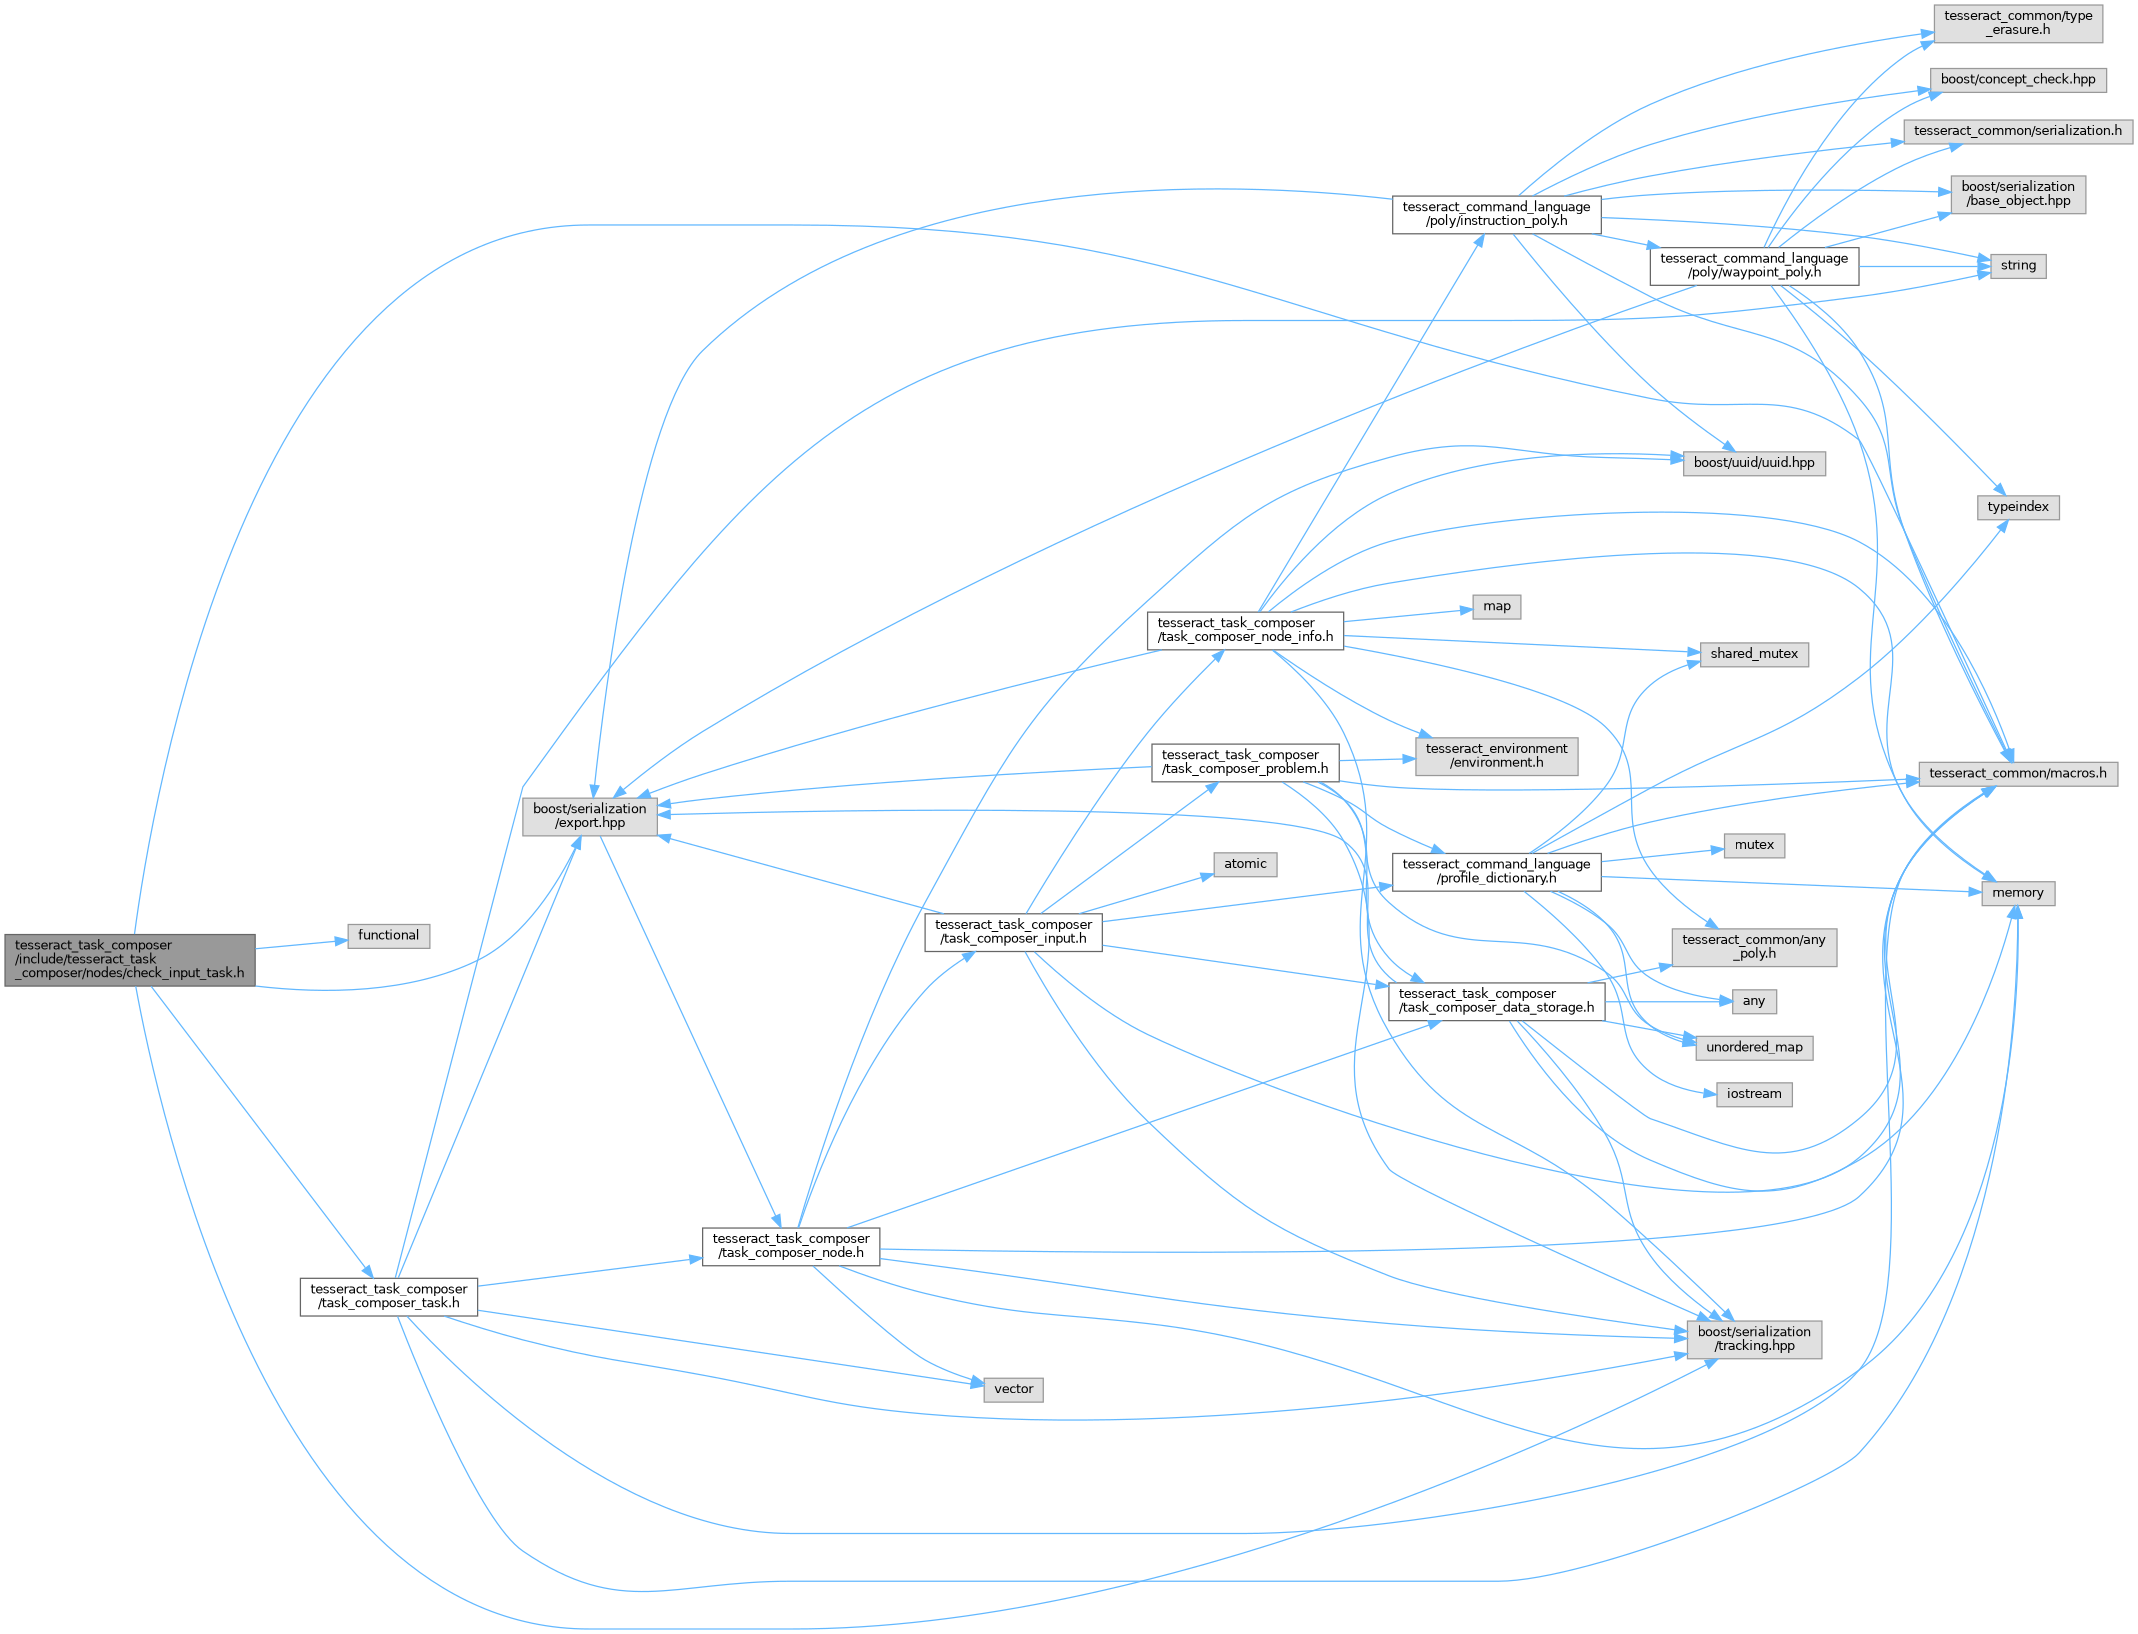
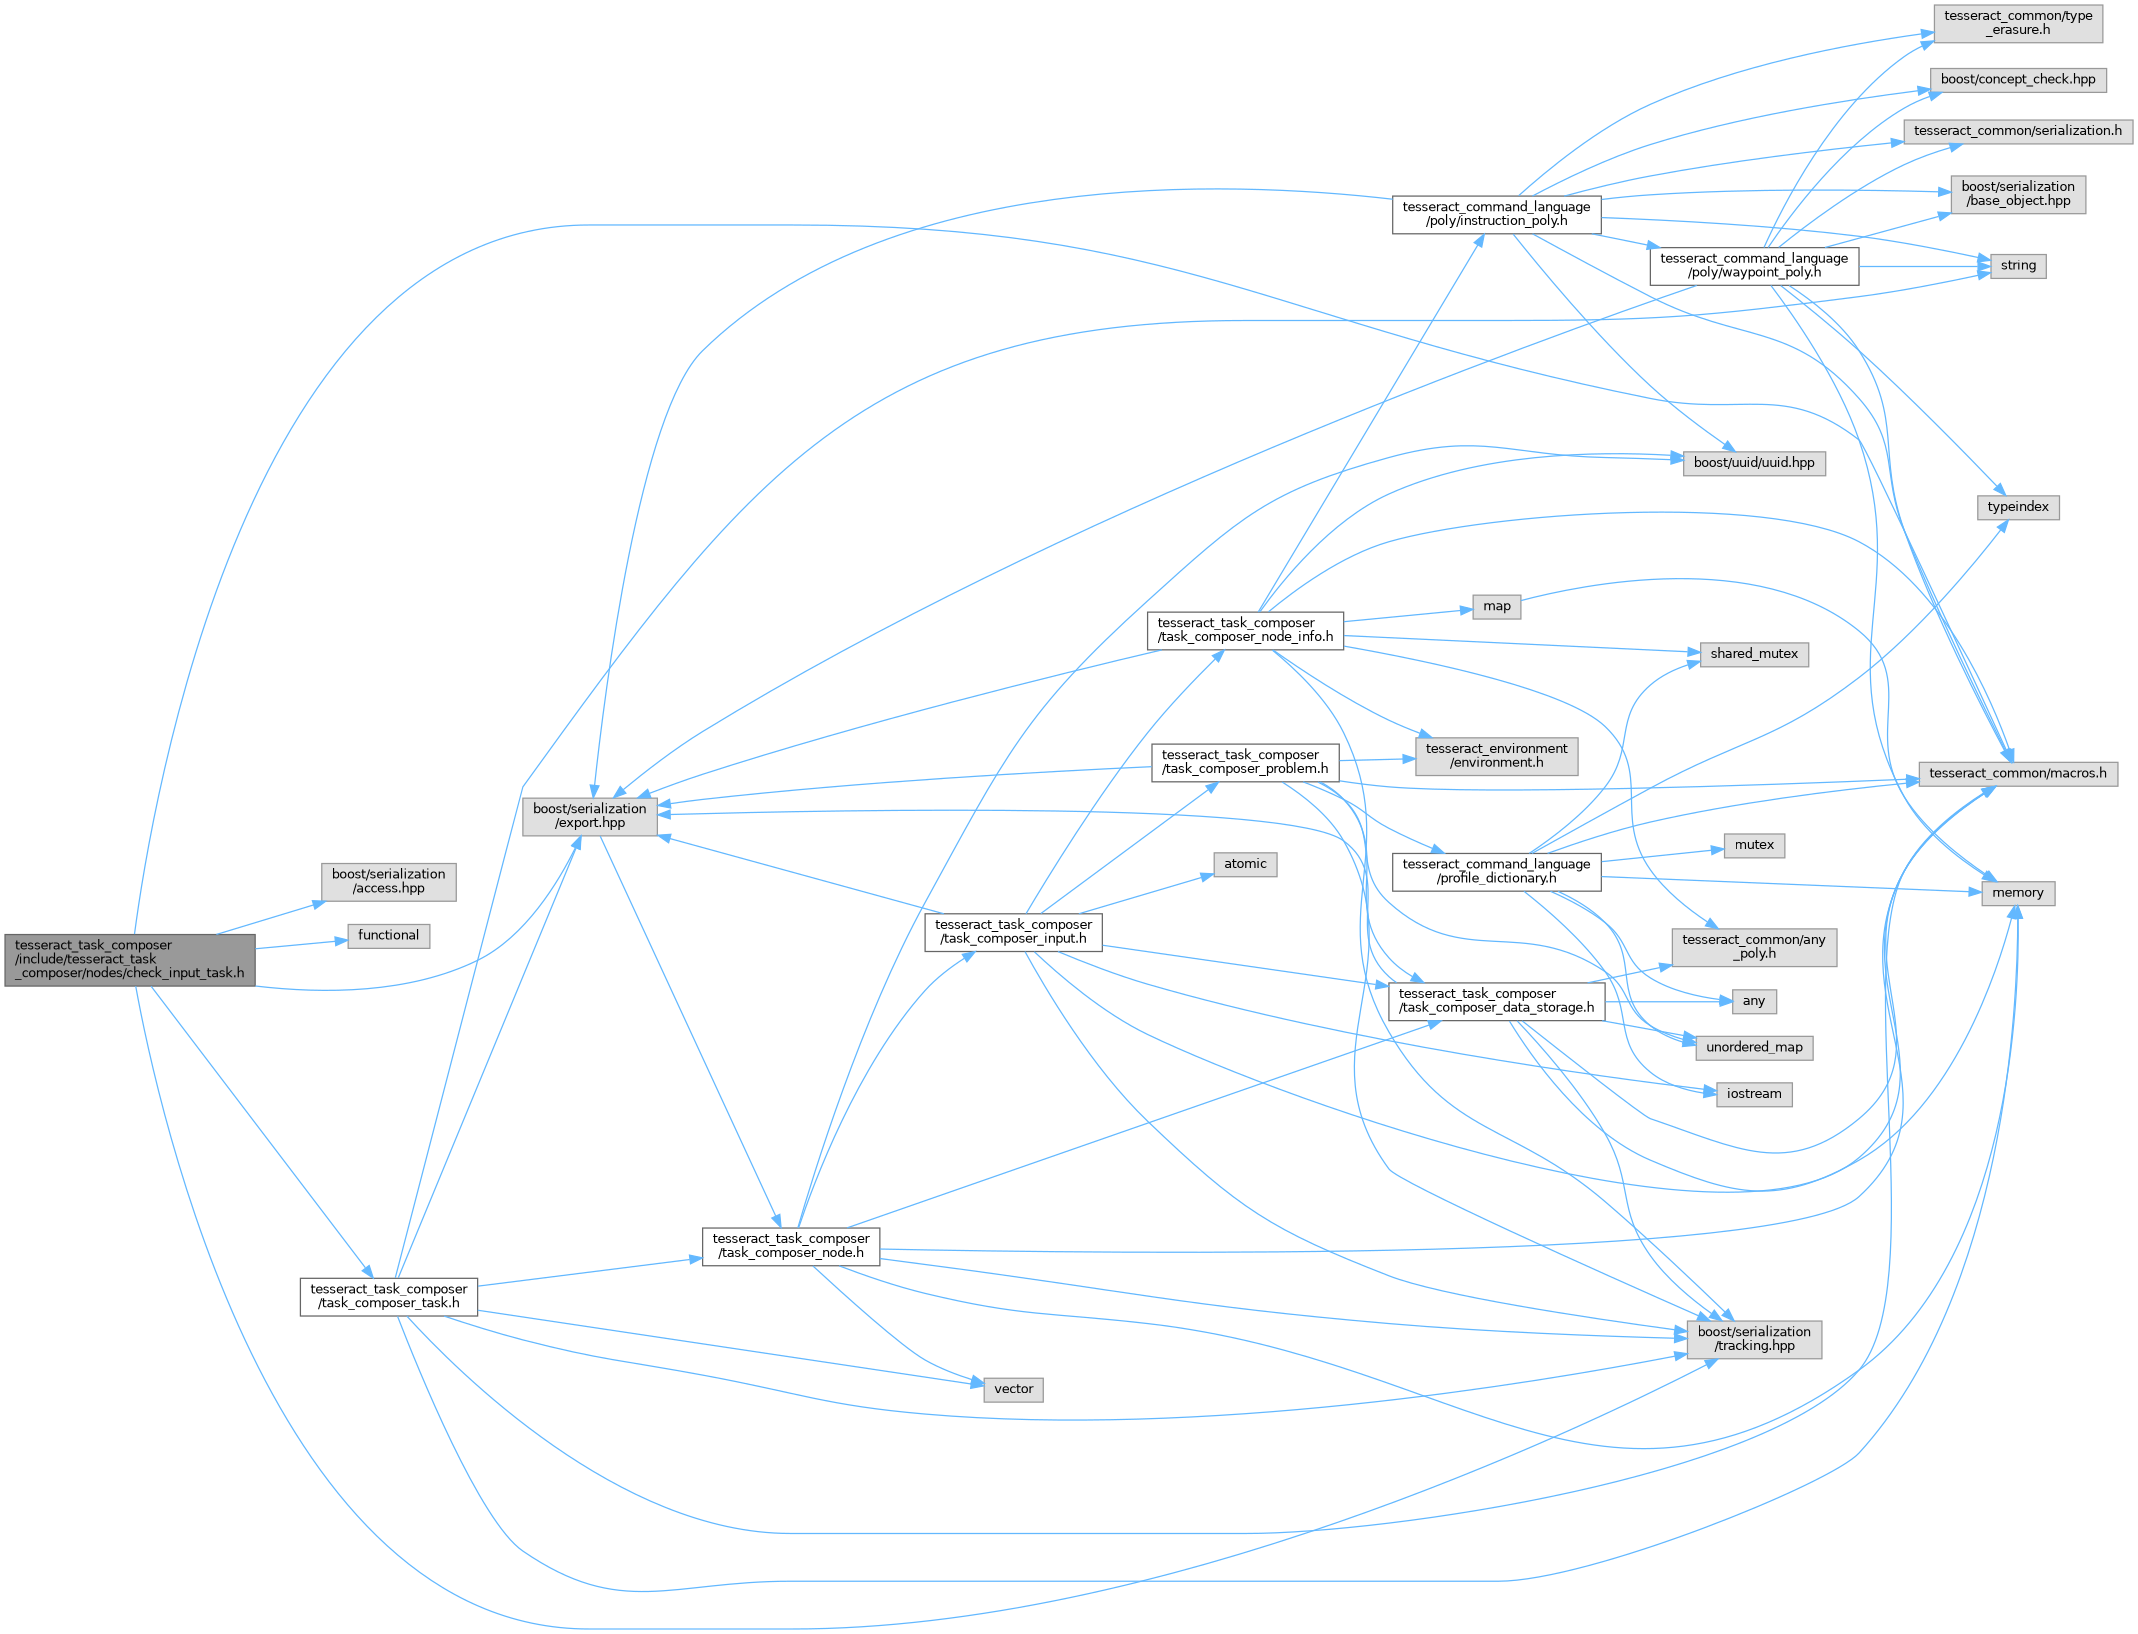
edge "tesseract_task_composer /task_composer_node_info.h" -> "memory": now "map" -> "memory"
node "boost/serialization /access.hpp": added
edge "tesseract_task_composer /task_composer_input.h" -> "tesseract_command_language /profile_dictionary.h": now "tesseract_task_composer /task_composer_input.h" -> "iostream"
